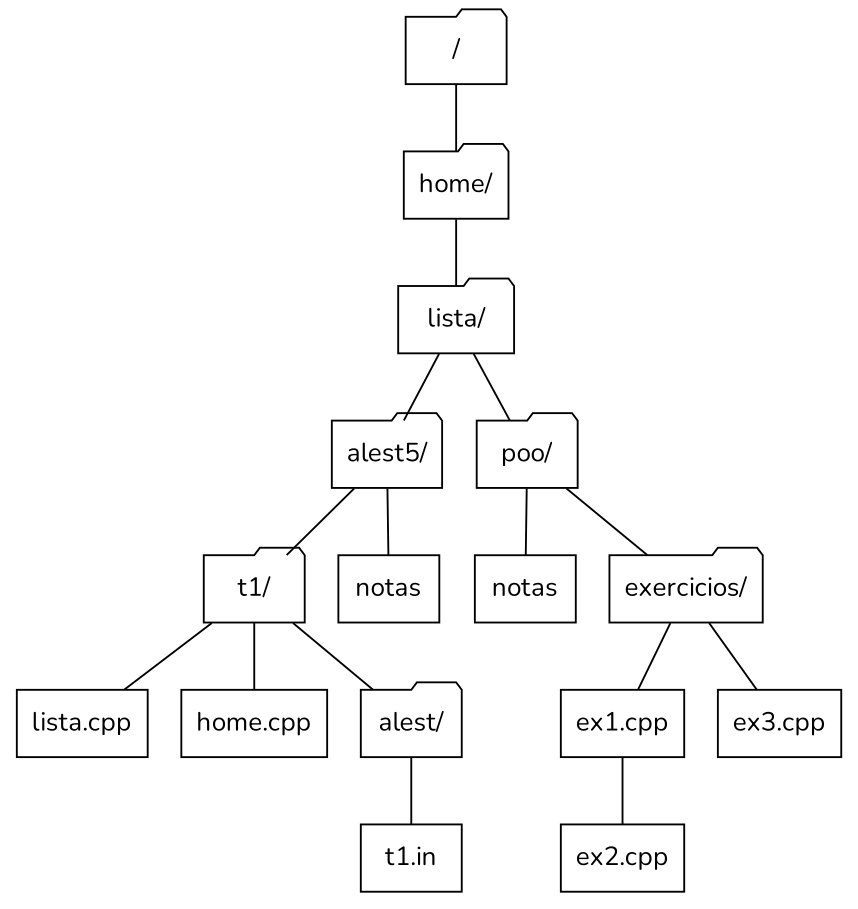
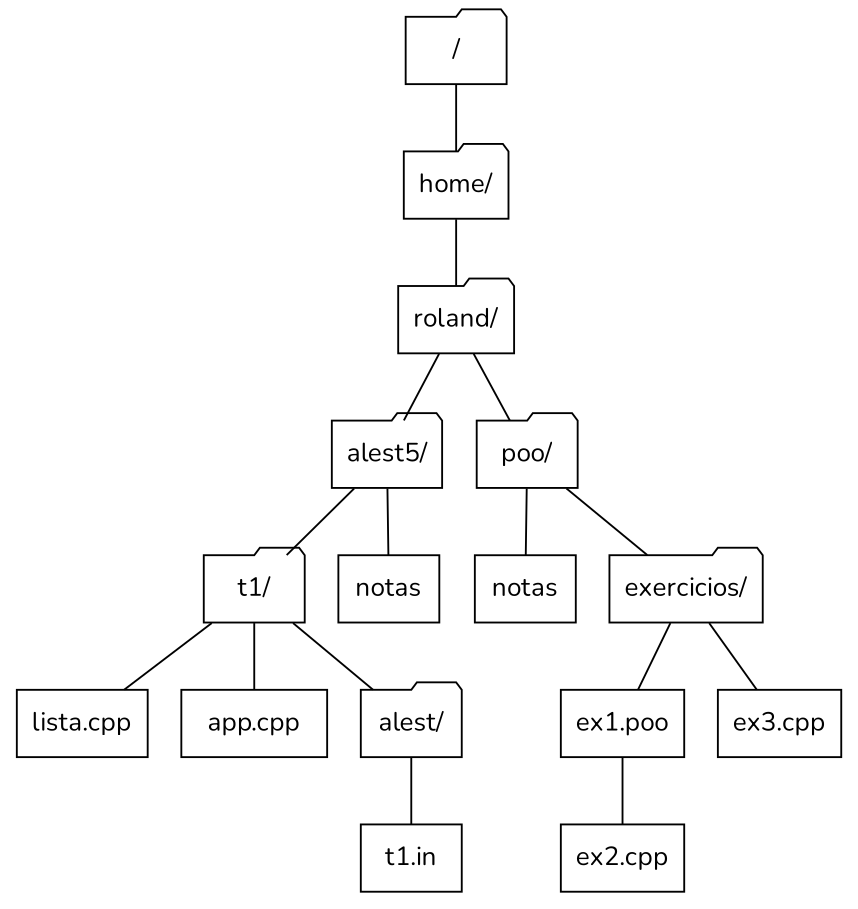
node "lista/": label "lista/" -> "roland/"
node "home.cpp": label "home.cpp" -> "app.cpp"
node "ex1.cpp": label "ex1.cpp" -> "ex1.poo"
